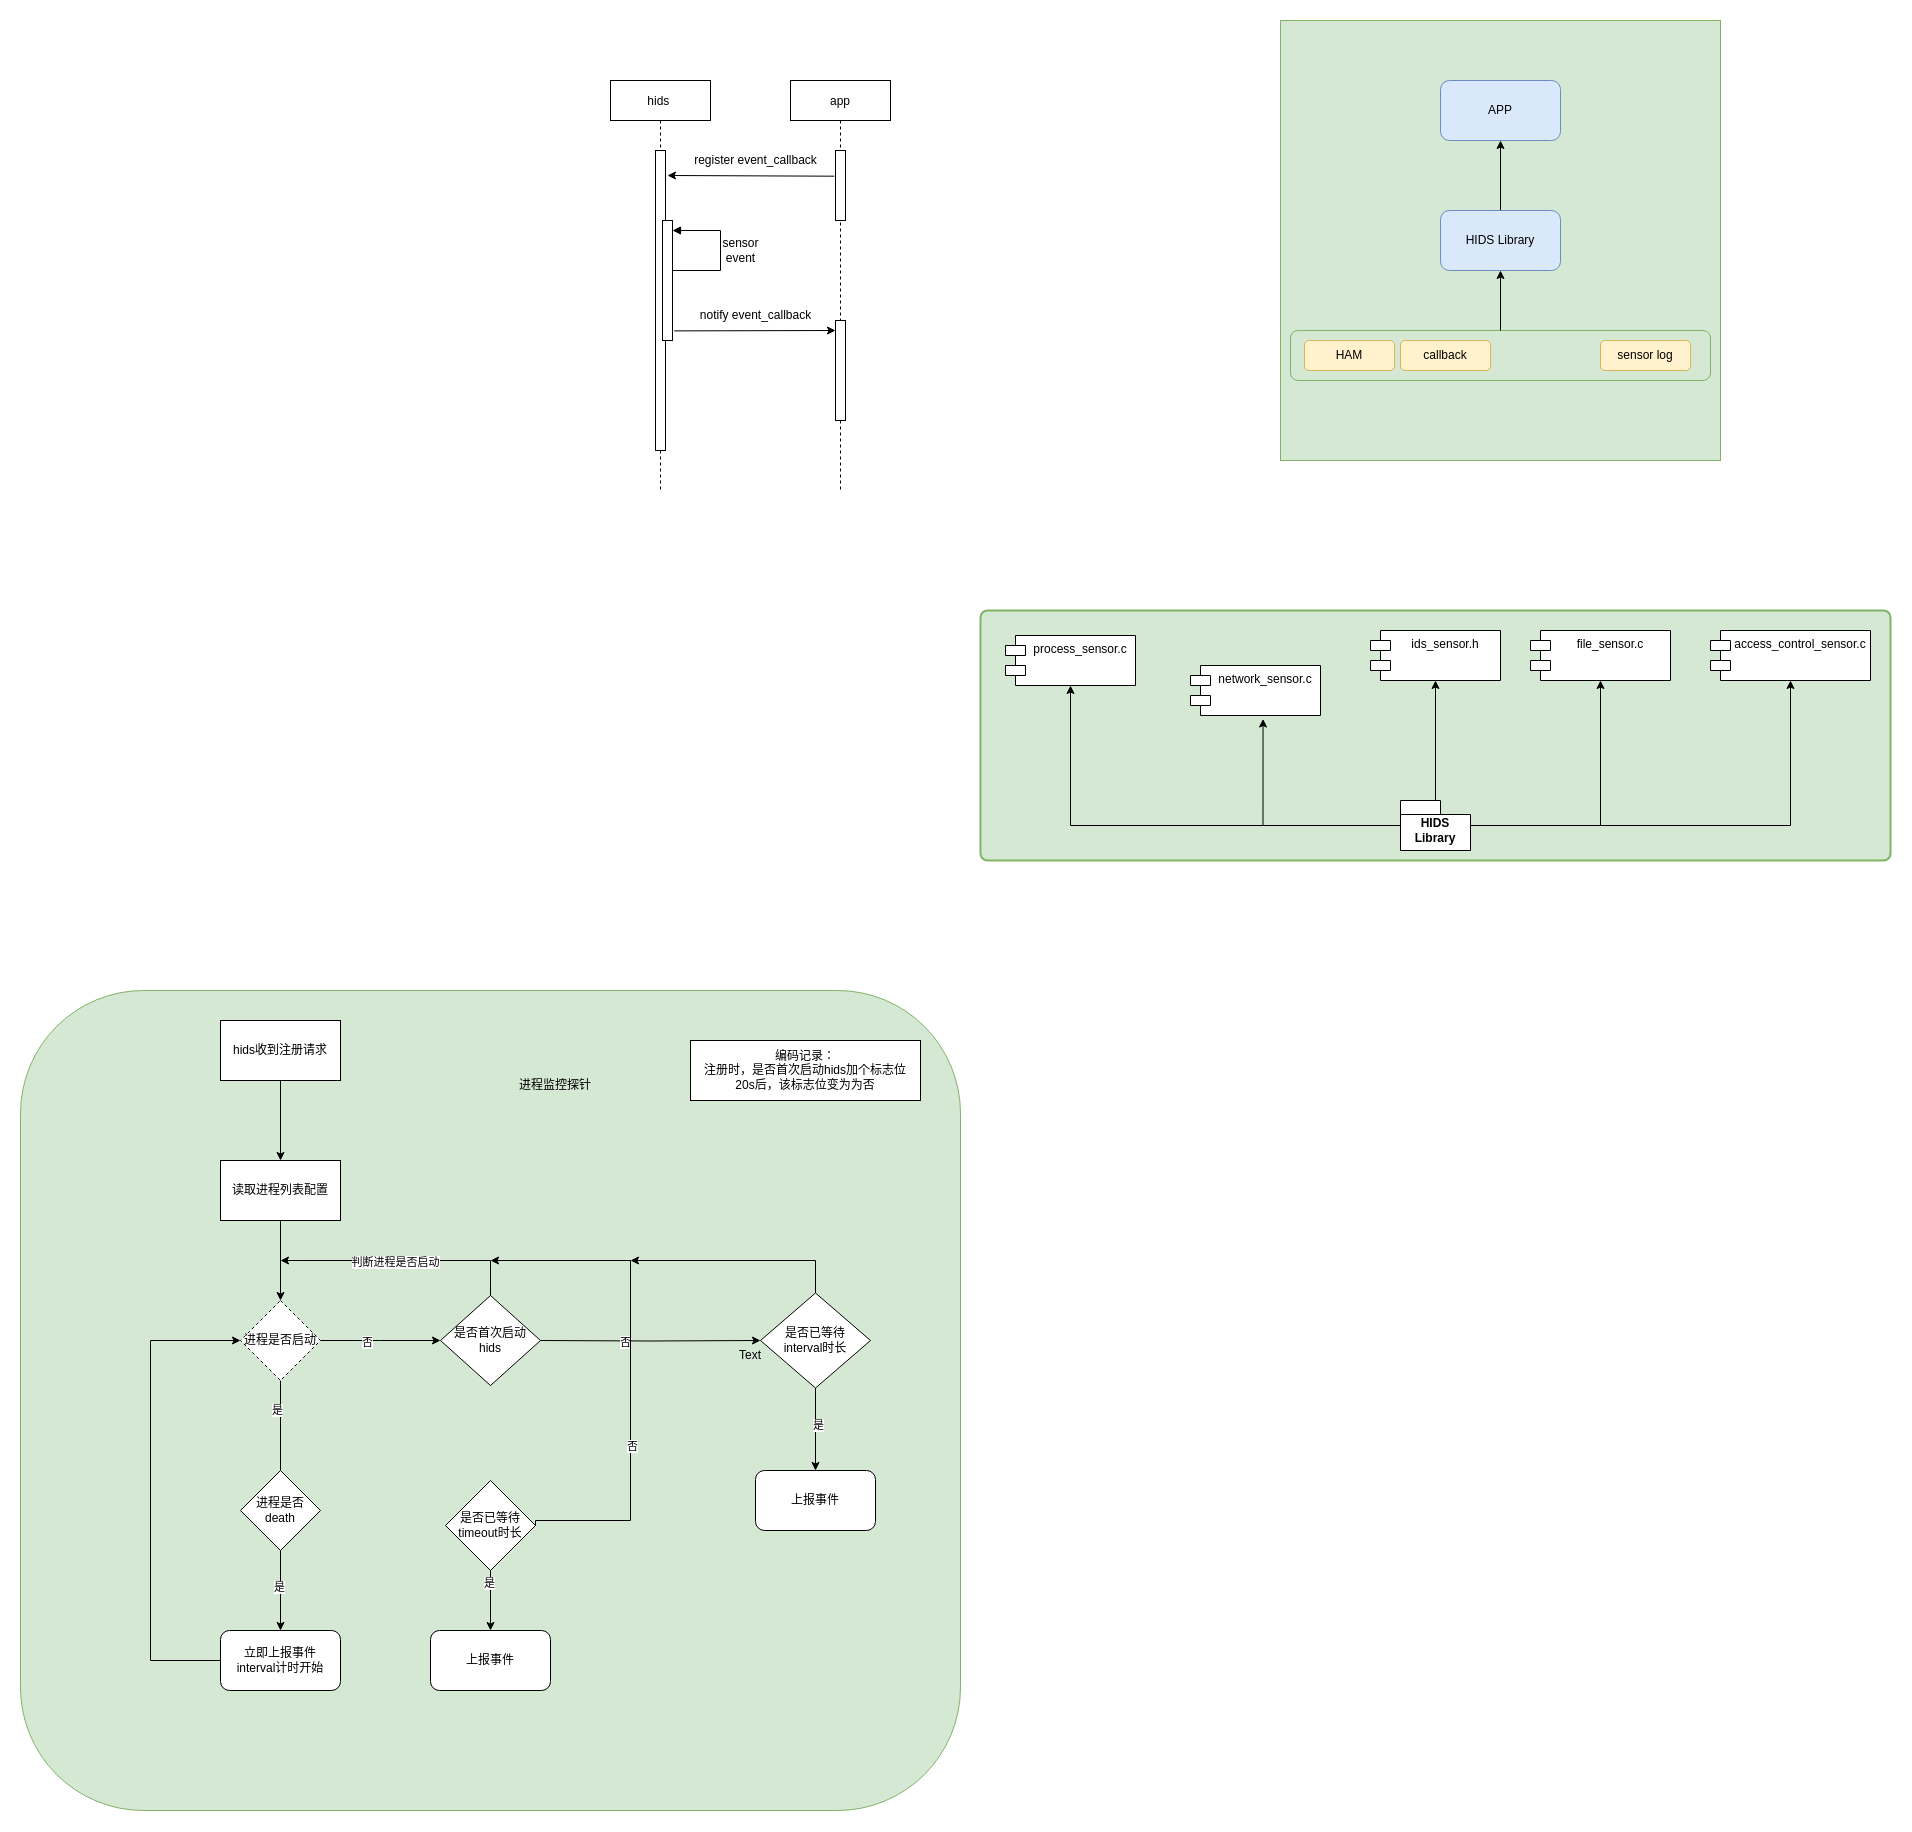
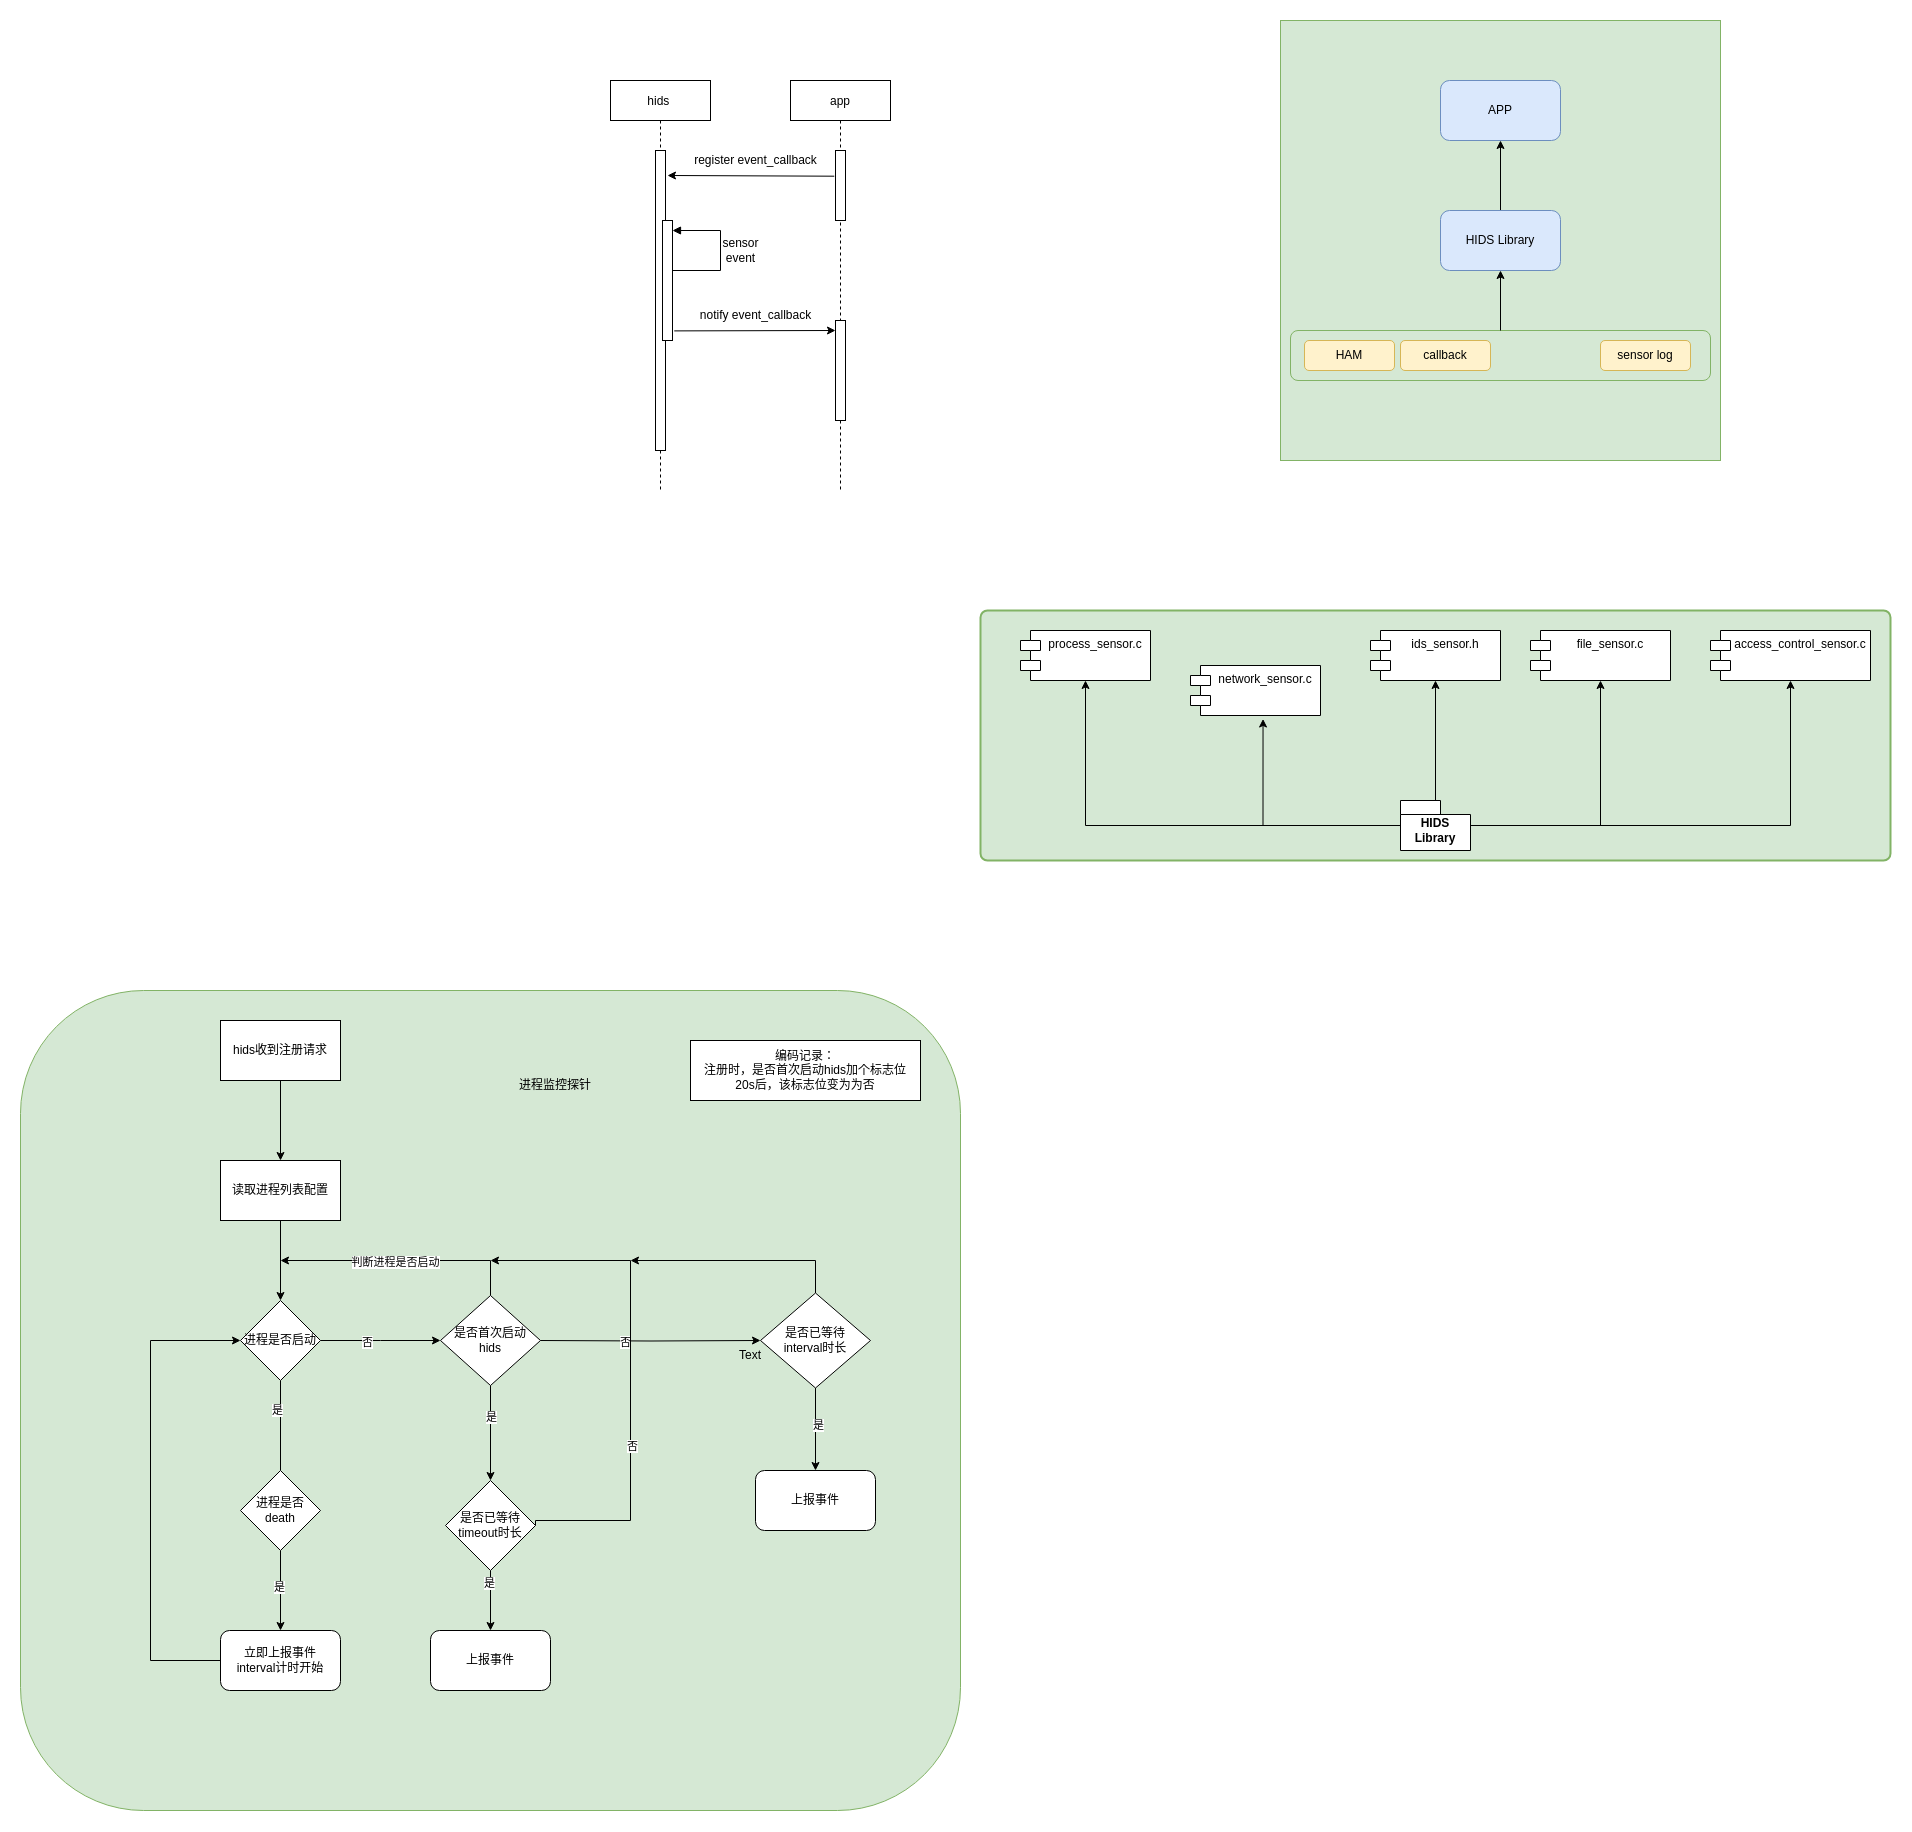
node "process_sensor.c": moved (1071, 661) -> (1086, 656)
node "进程是否启动": style dashed -> solid
edge "是否首次启动 hids" -> "是否已等待timeout时长": added, label "是"
